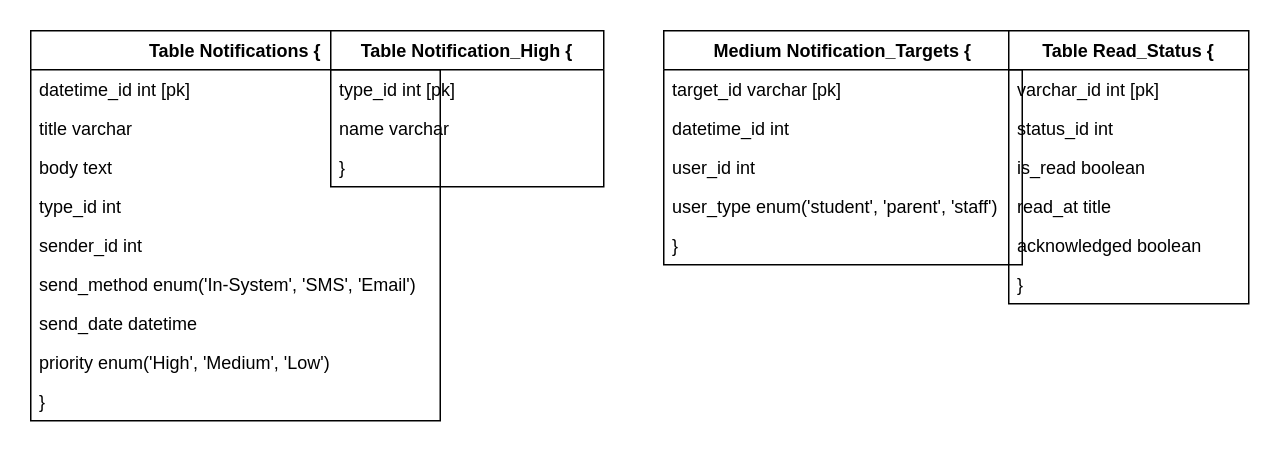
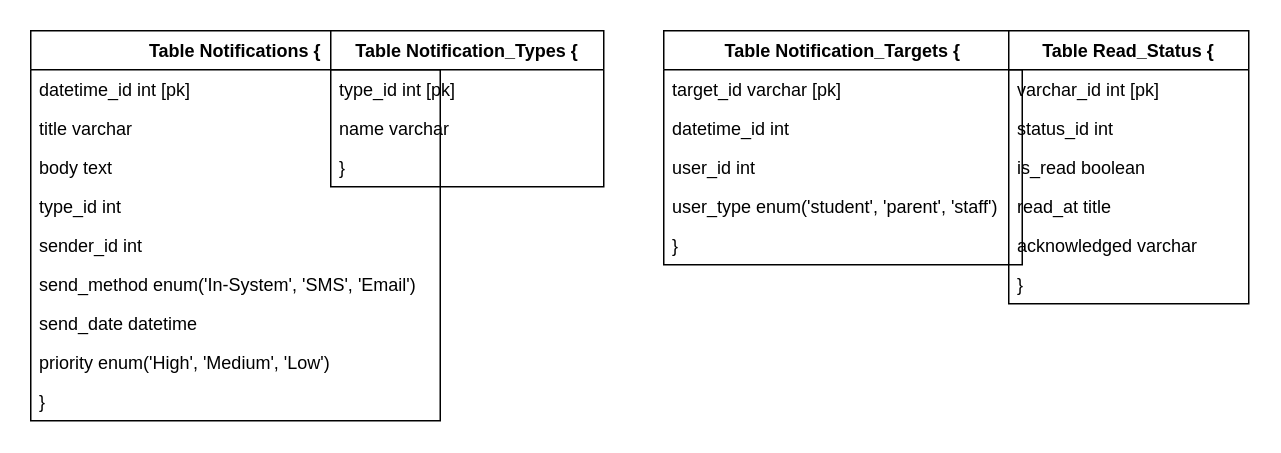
node "Table Notification_High {": label "Table Notification_High {" -> "Table Notification_Types {"
node "Medium Notification_Targets {": label "Medium Notification_Targets {" -> "Table Notification_Targets {"
node "acknowledged boolean": label "acknowledged boolean" -> "acknowledged varchar"
